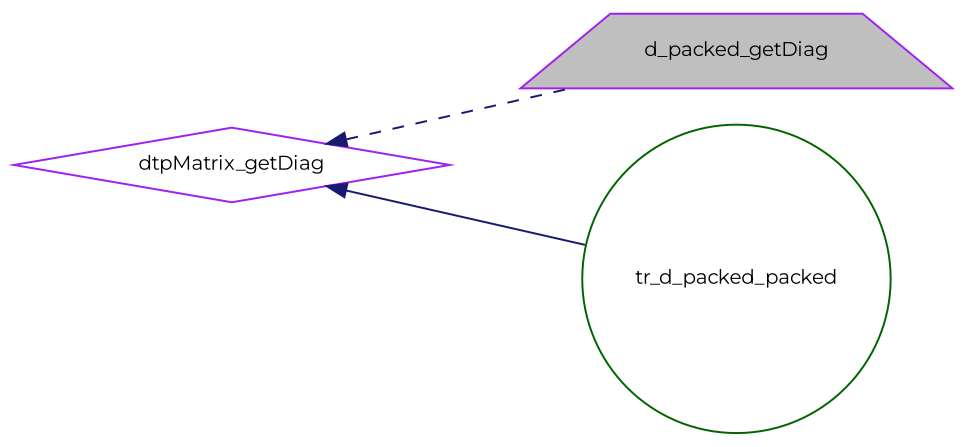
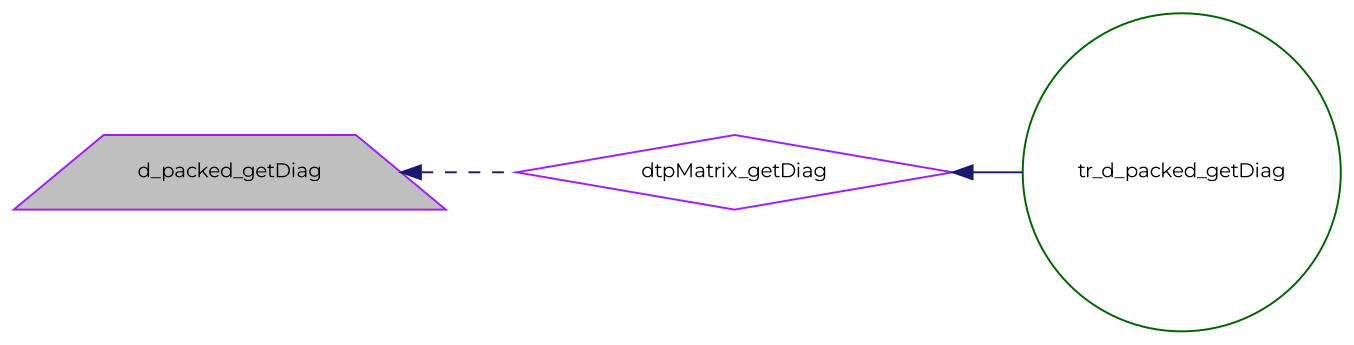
edge "d_packed_getDiag" -> "dtpMatrix_getDiag": reversed
node "tr_d_packed_packed": label "tr_d_packed_packed" -> "tr_d_packed_getDiag"
